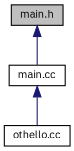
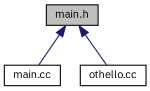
edge "othello.cc" -> "main.cc": now "othello.cc" -> "main.h"
